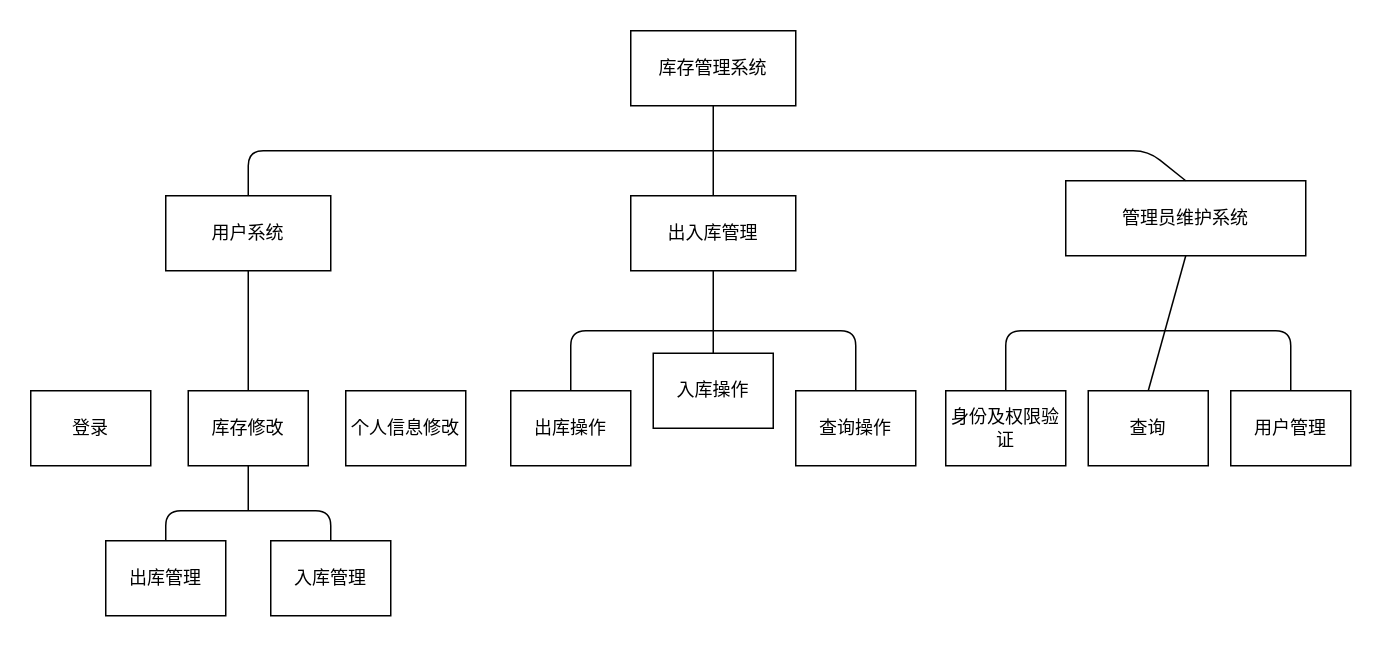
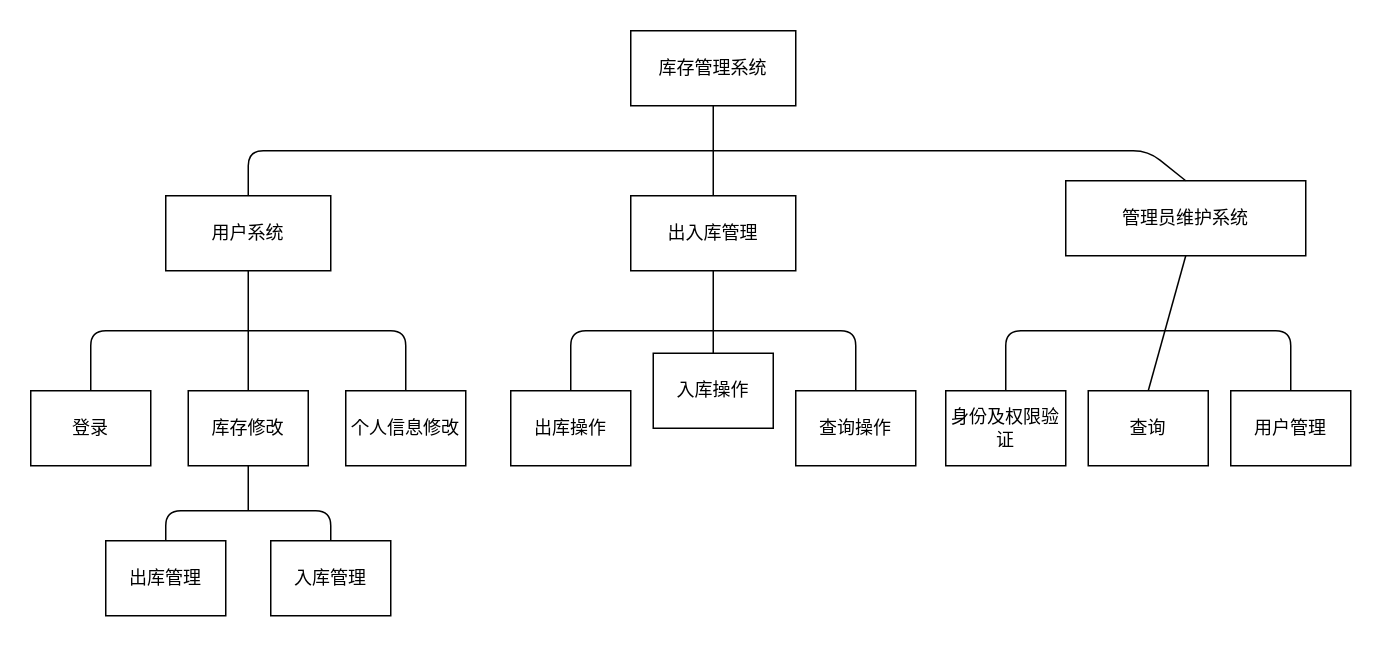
edge "登录" -- "个人信息修改": added
